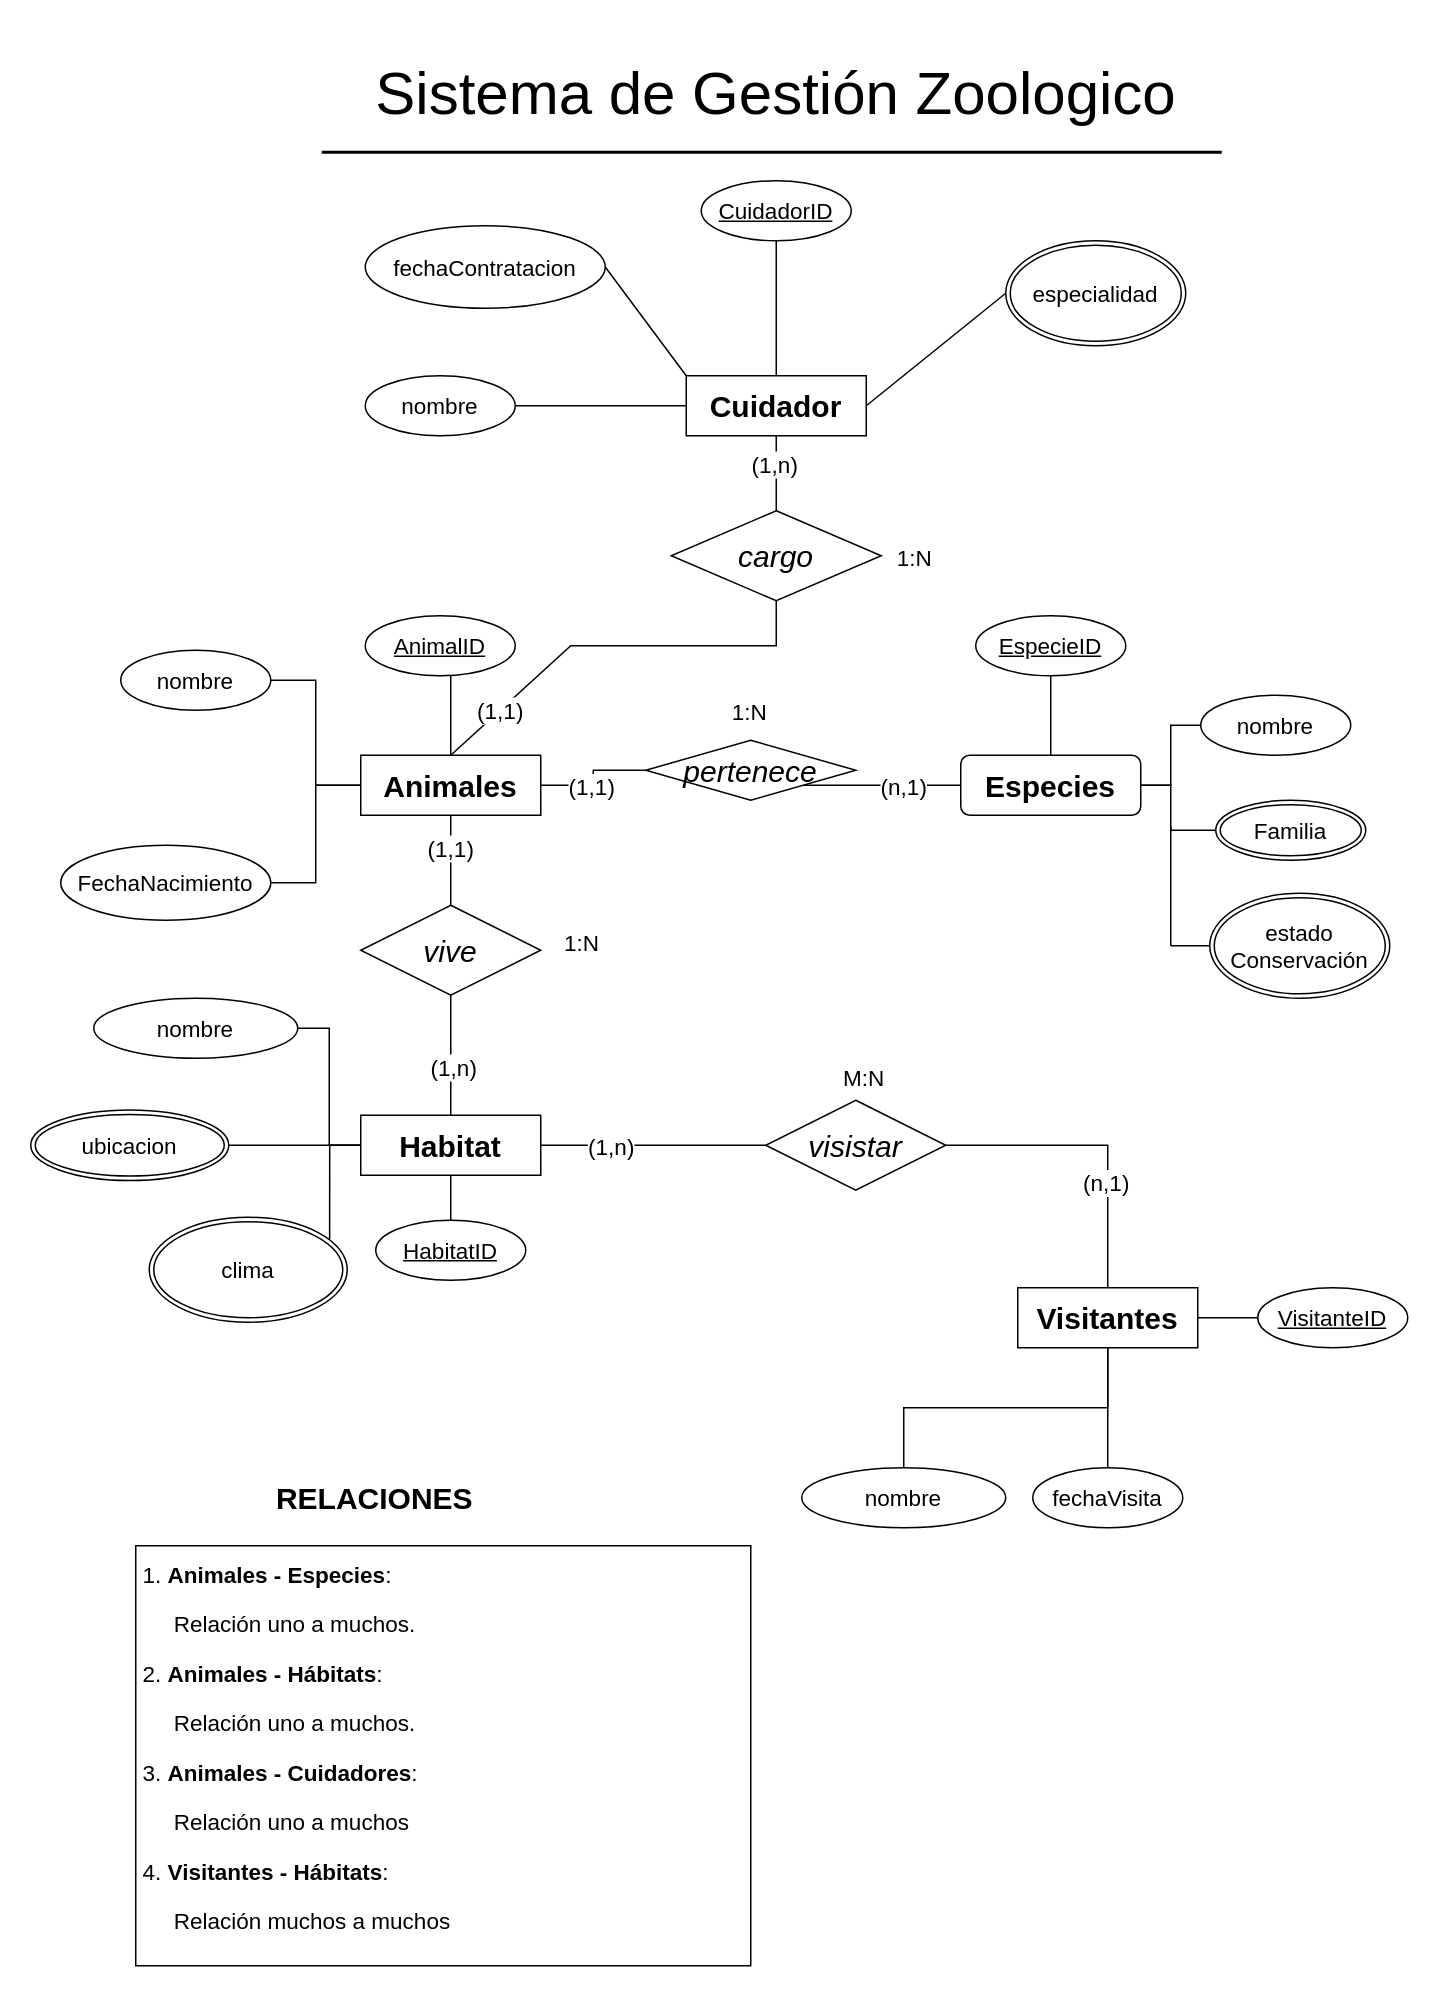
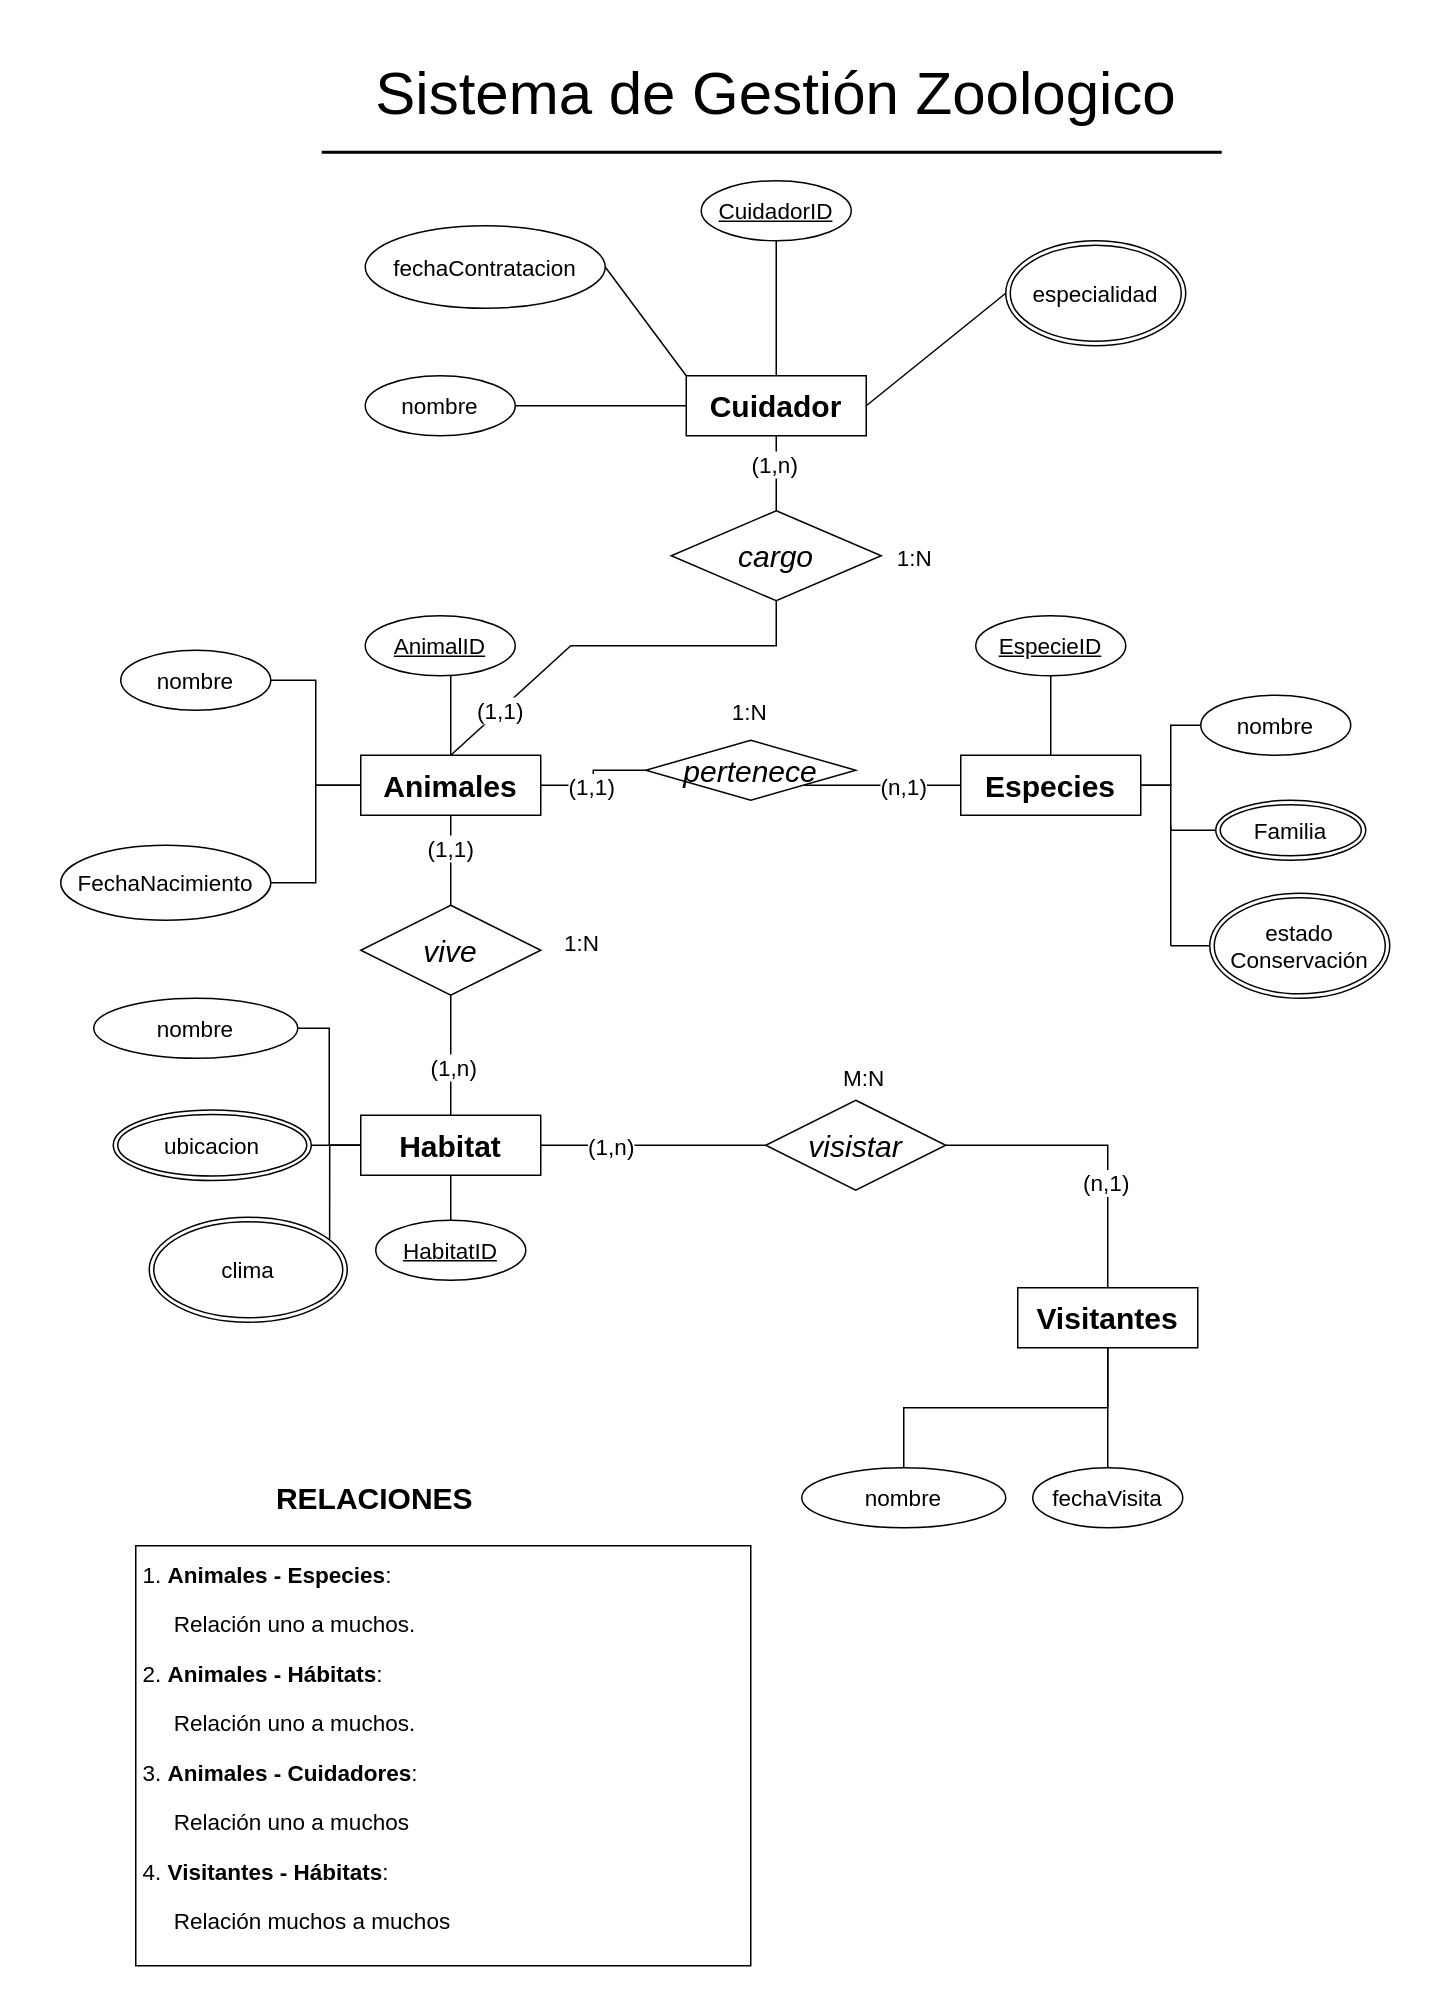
node "Especies": shape rounded rectangle -> rectangle
node "ubicacion": moved (130, 1145) -> (212, 1145)
edge "Visitantes" -- "VisitanteID": removed
node "VisitanteID": removed
